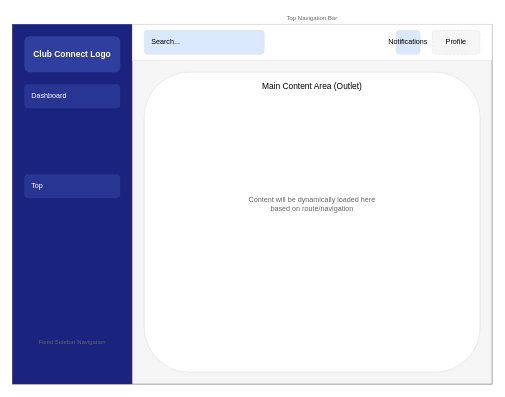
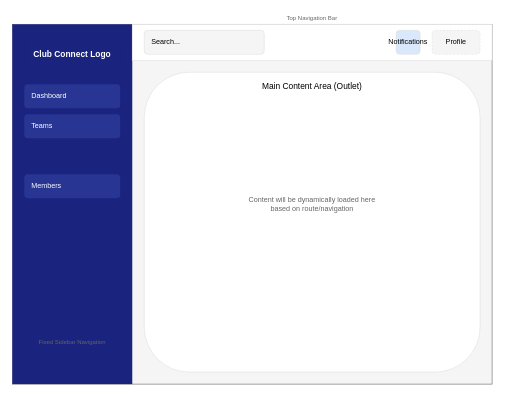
node "Search...": fillcolor #dae8fc -> #f5f5f5
node "Club Connect Logo": fillcolor #303f9f -> #1a237e
node "Teams": added
node "Top": label "Top" -> "Members"
